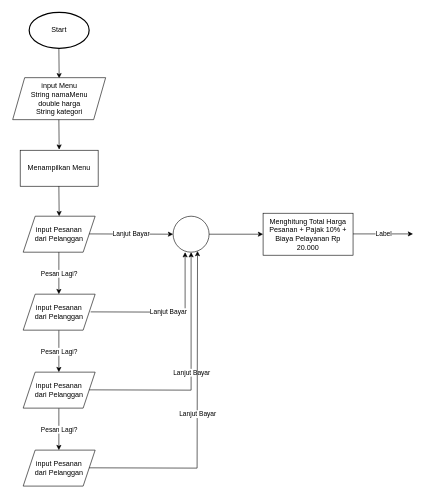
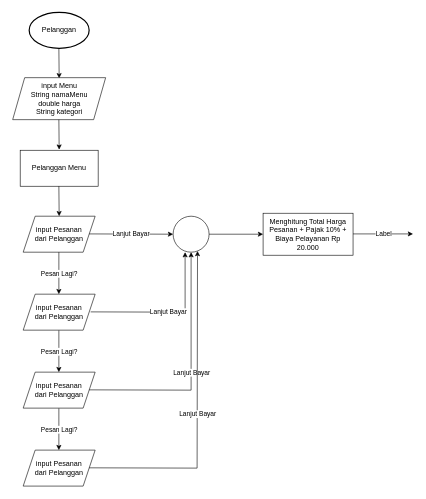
node "Start": label "Start" -> "Pelanggan"
node "Menampilkan Menu": label "Menampilkan Menu" -> "Pelanggan Menu"
